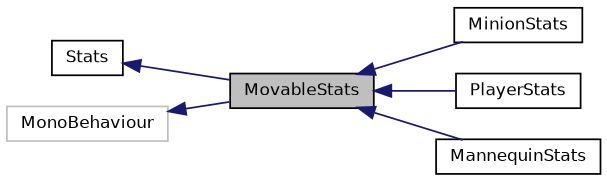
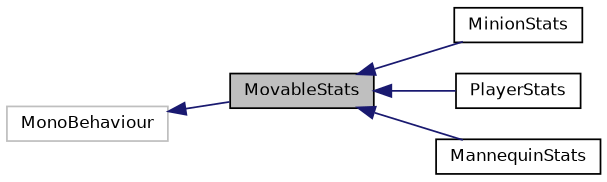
node "Stats": removed
